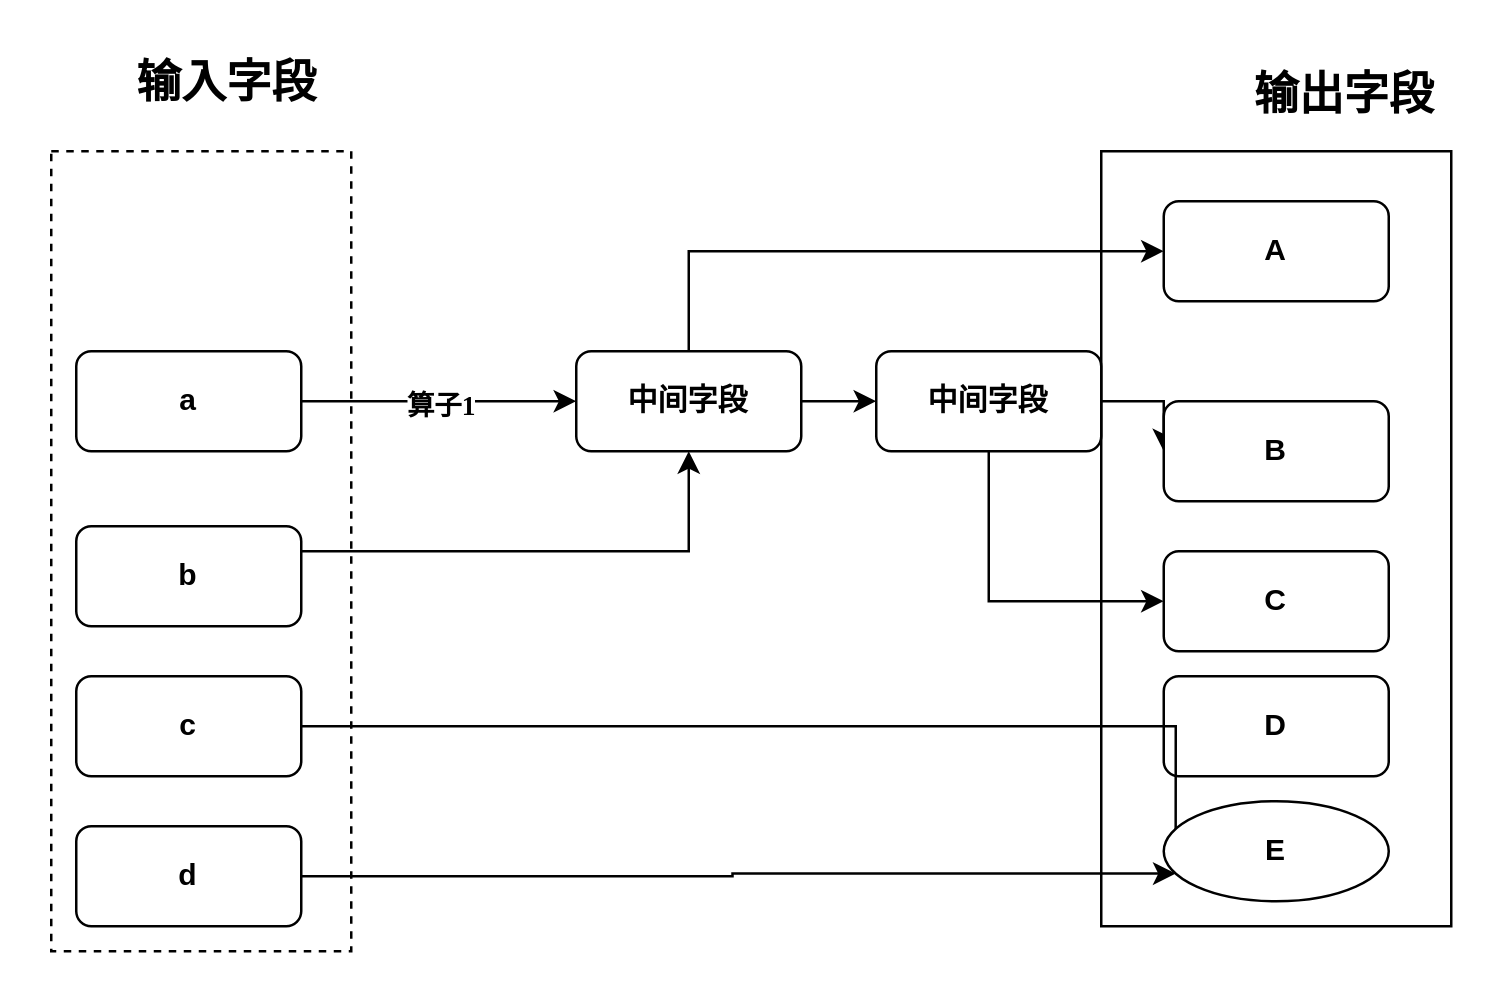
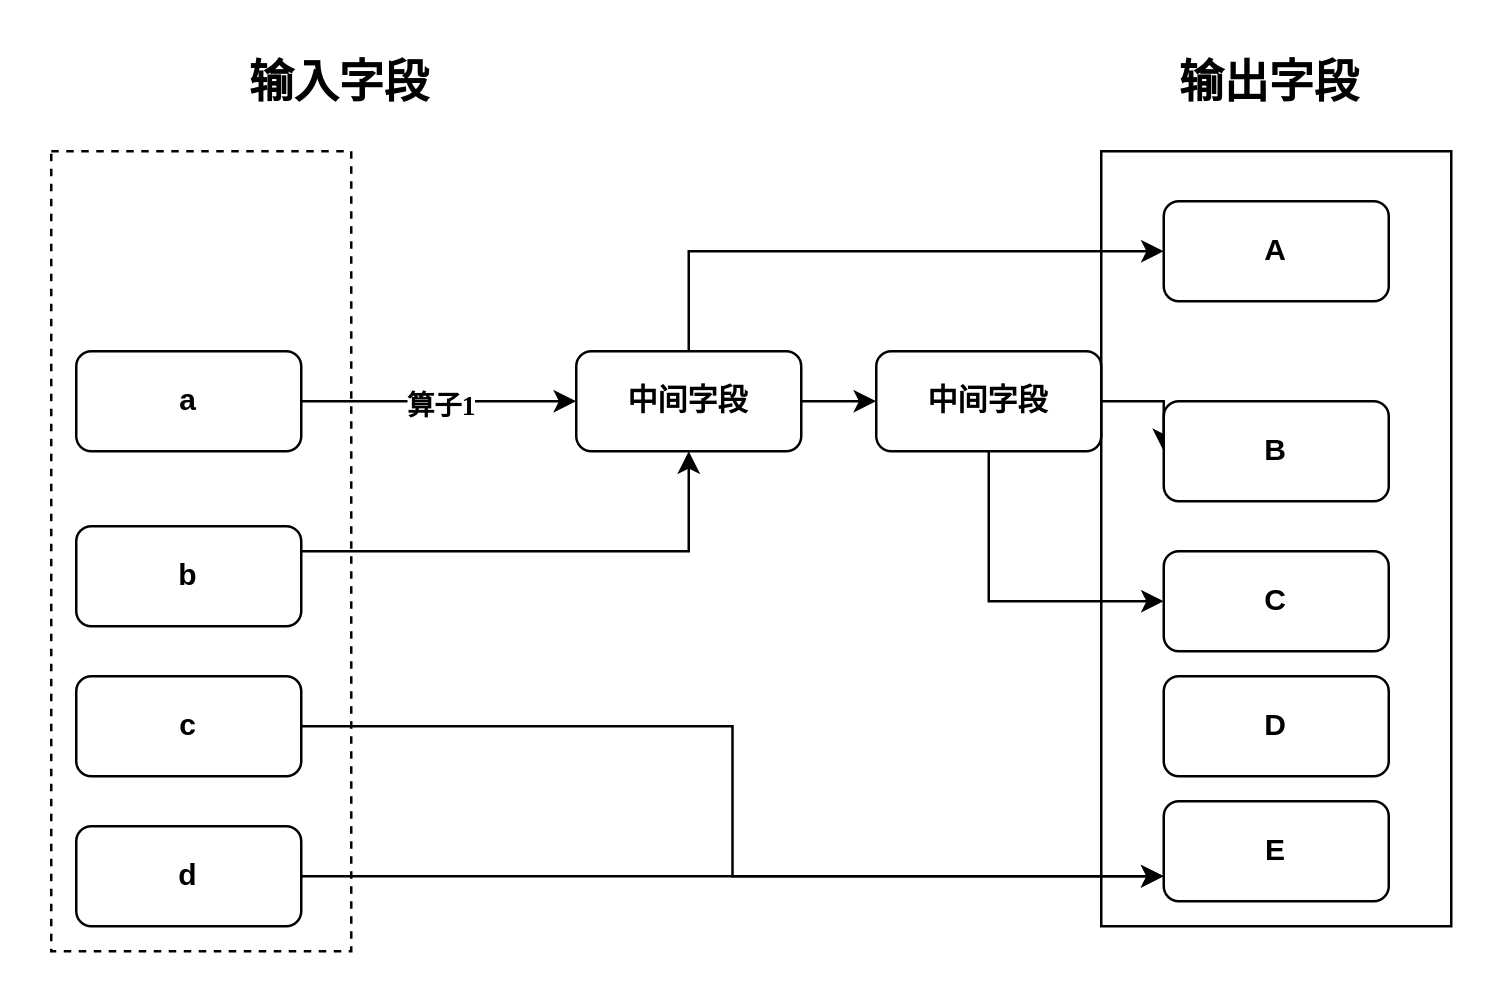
node "输入字段": moved (226, 83) -> (339, 83)
node "输出字段": moved (1345, 95) -> (1270, 83)
node "E": shape ellipse -> rounded rectangle
